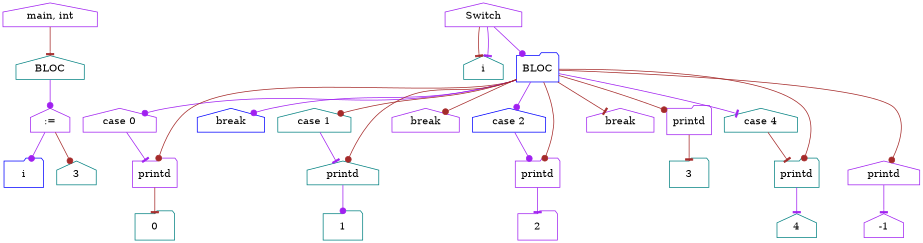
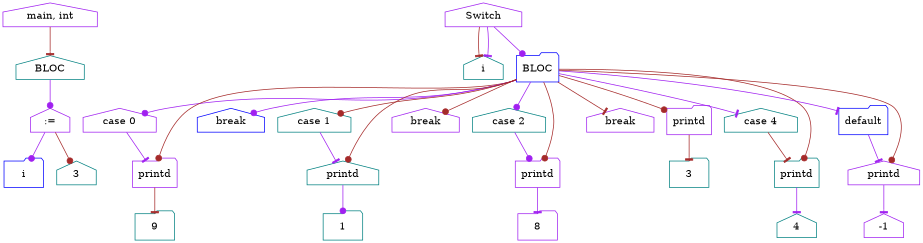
node "case 2": color blue -> teal
node "default": added
node "0": label "0" -> "9"
node "2": label "2" -> "8"
